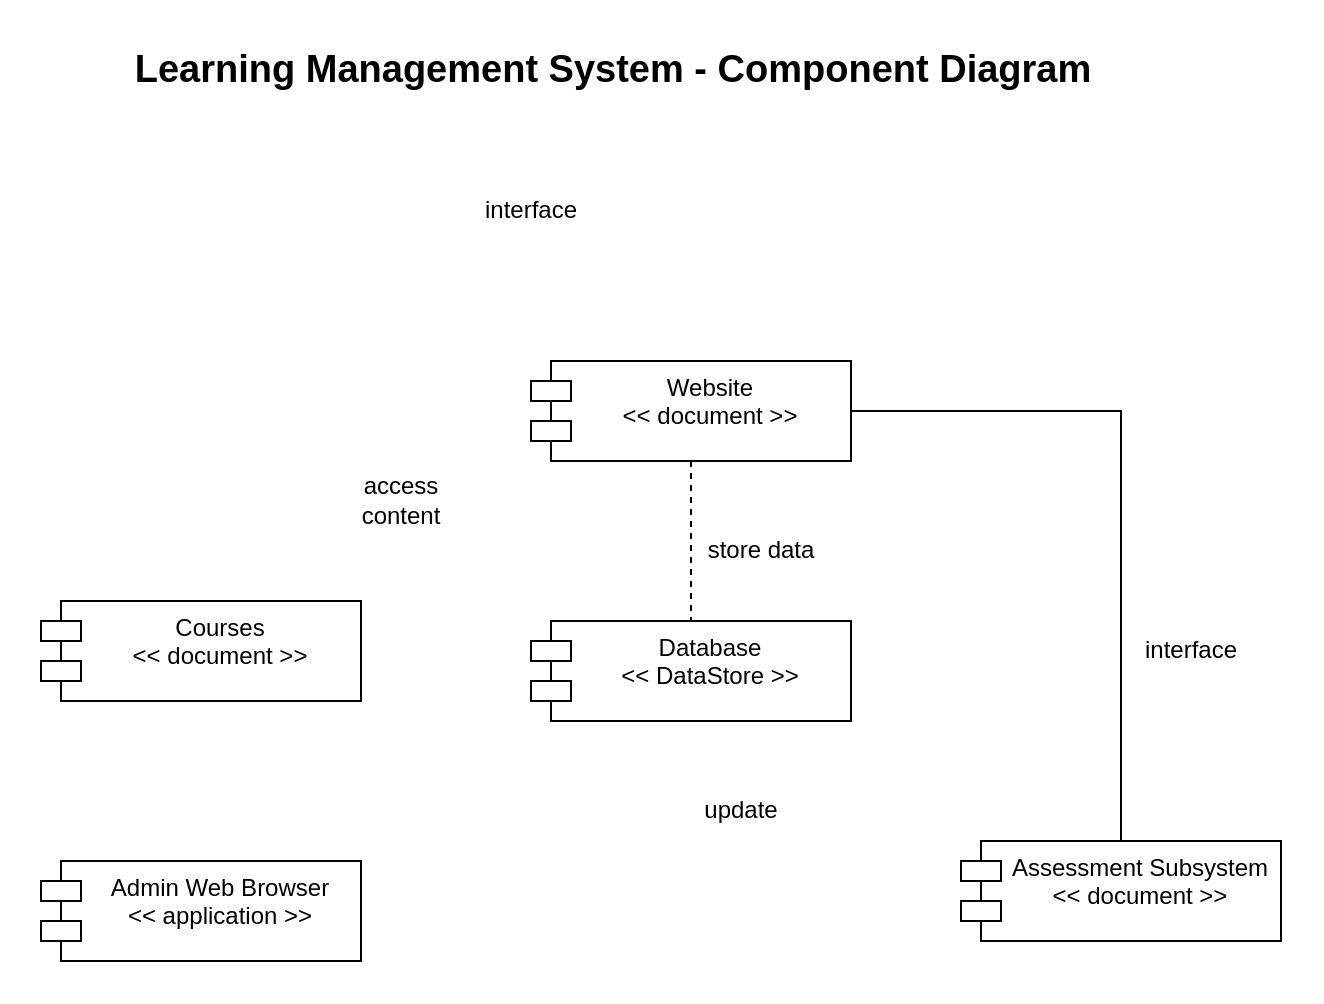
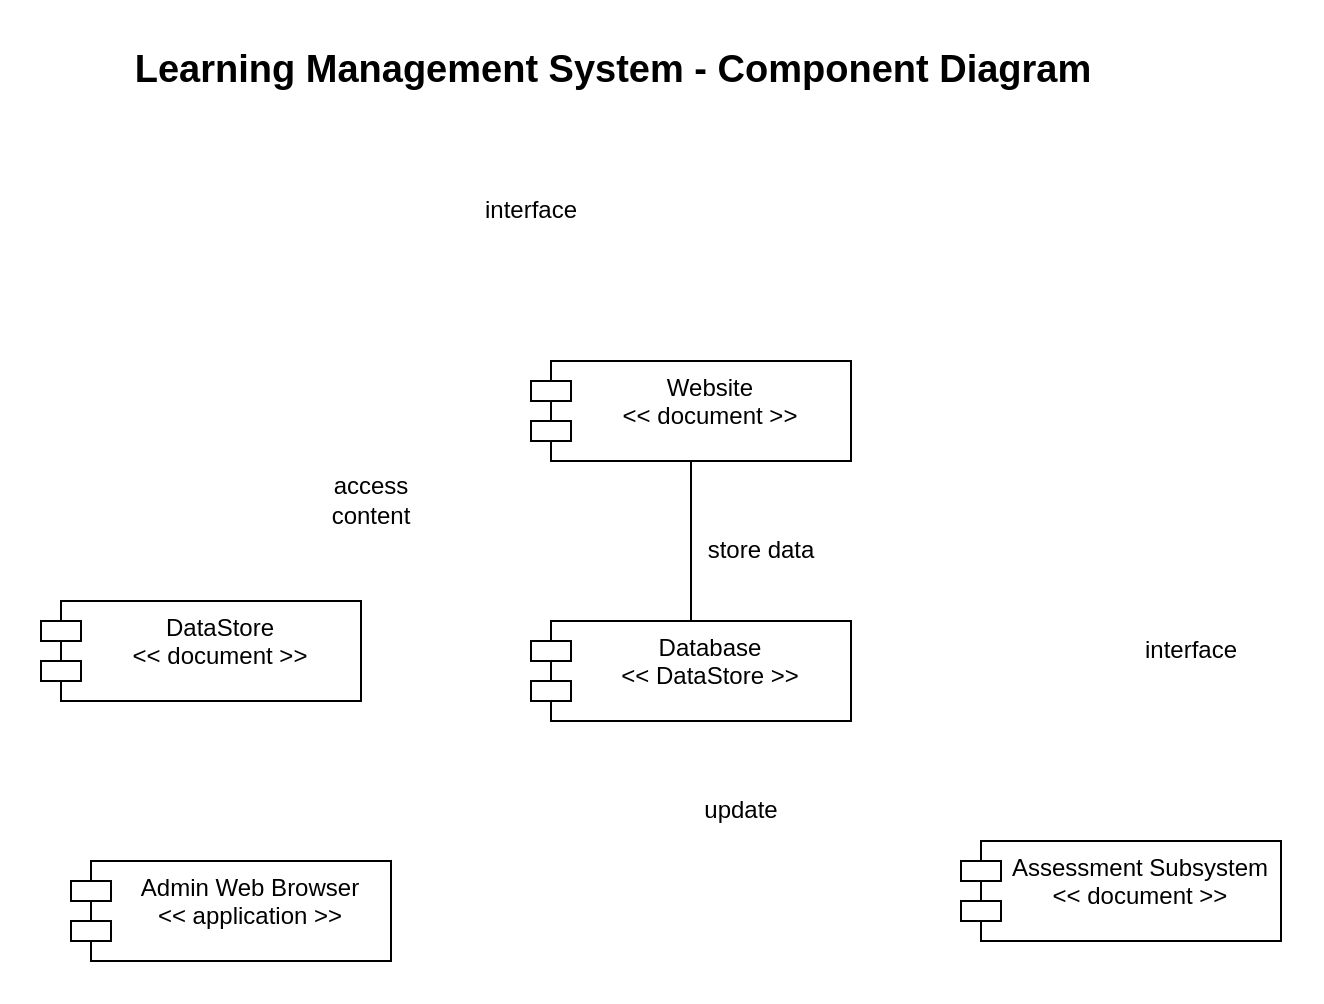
edge "Website << document >>" -- "Assessment Subsystem << document >>": removed
node "access content": moved (401, 501) -> (371, 501)
edge "Website << document >>" -- "Database << DataStore >>": style dashed -> solid
node "Courses << document >>": label "Courses << document >>" -> "DataStore << document >>"
node "Admin Web Browser << application >>": moved (201, 911) -> (231, 911)
